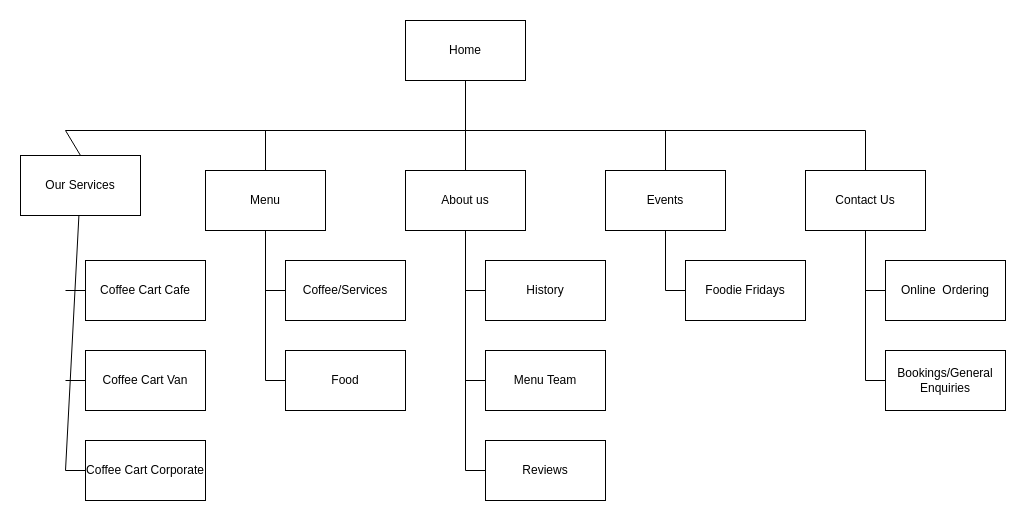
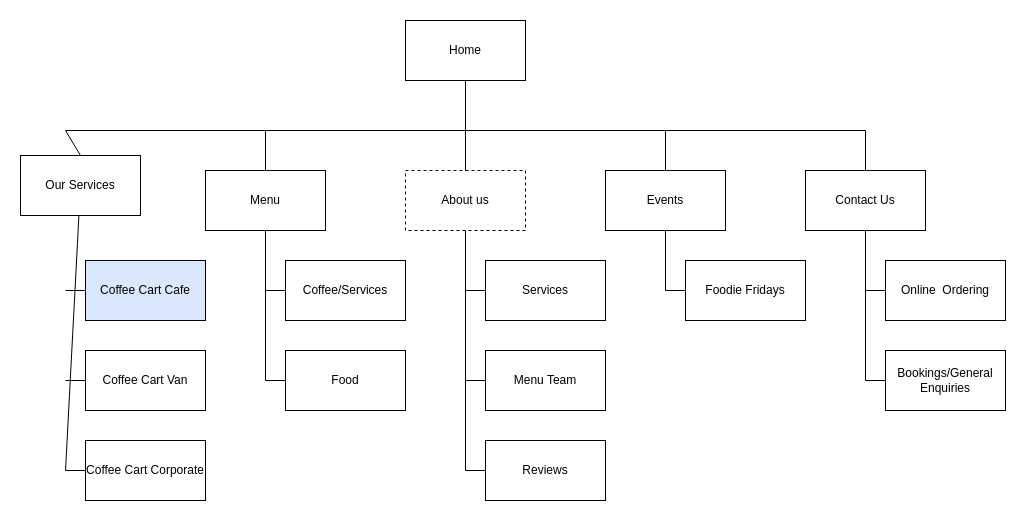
node "About us": style solid -> dashed
node "Coffee Cart Cafe": fillcolor #ffffff -> #dae8fc
node "History": label "History" -> "Services"
